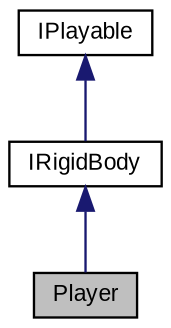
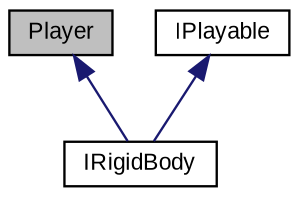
edge "Player" -> "IRigidBody": reversed
